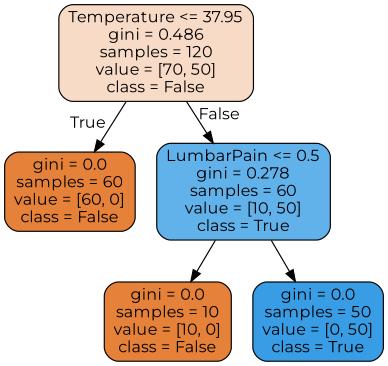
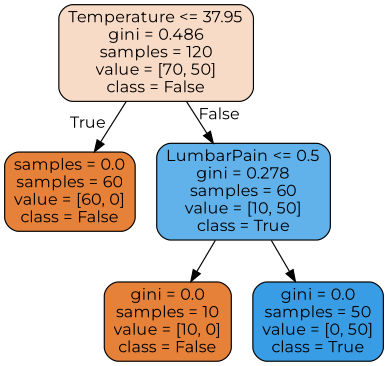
node "gini = 0.0 samples = 60 value = [60, 0] class = False": label "gini = 0.0 samples = 60 value = [60, 0] class = False" -> "samples = 0.0 samples = 60 value = [60, 0] class = False"
